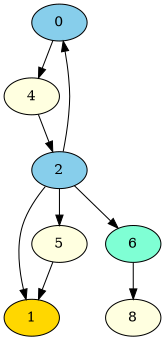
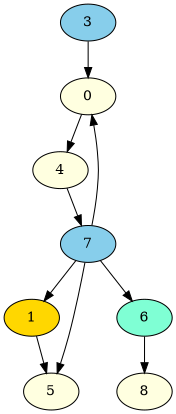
node "0": fillcolor skyblue -> lightyellow
node "3": added
node "2": label "2" -> "7"
edge "5" -> "1": reversed
